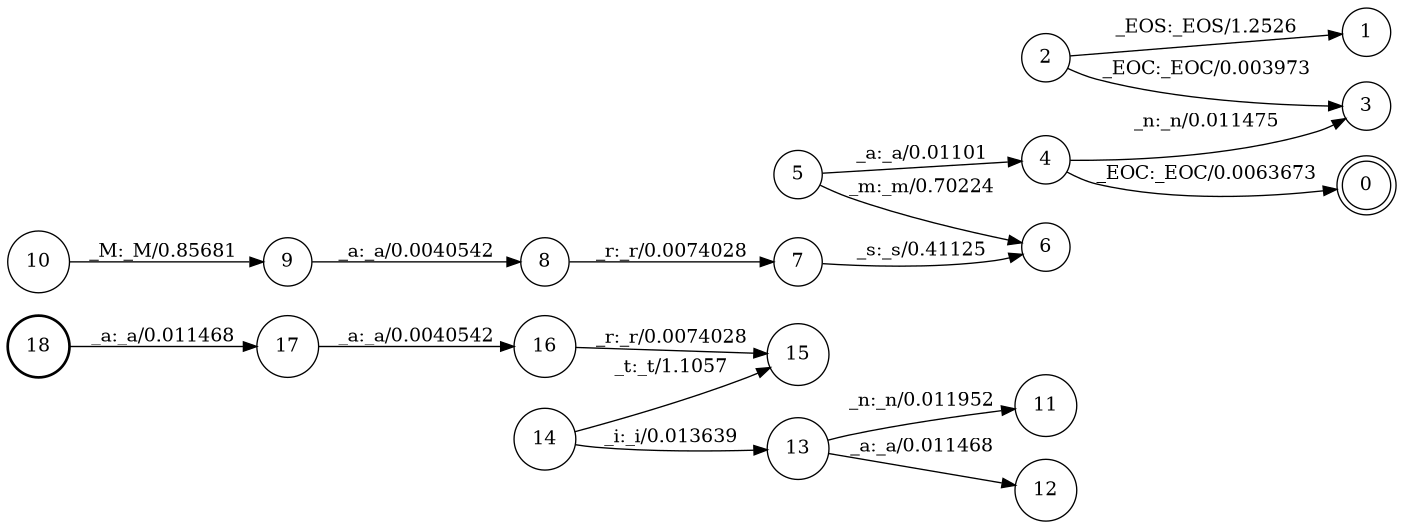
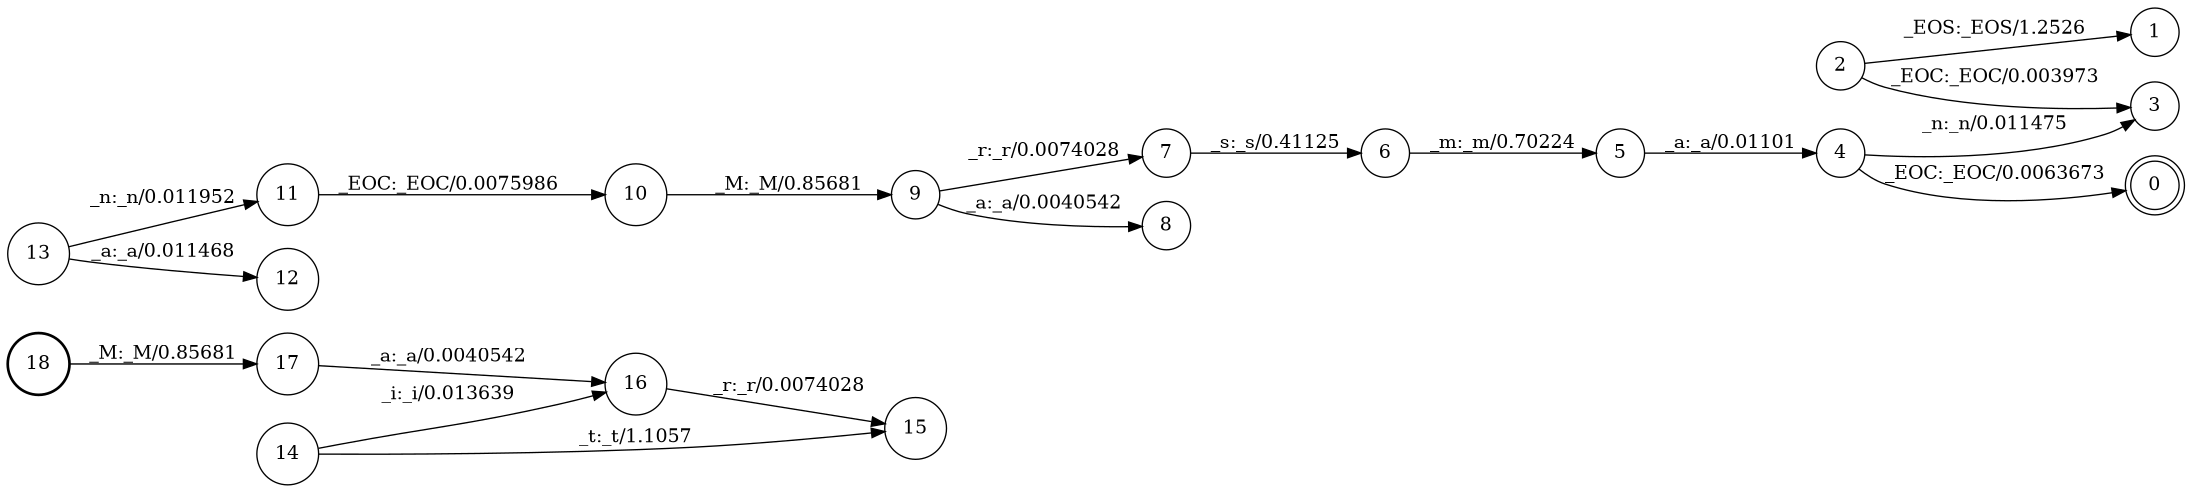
edge "11" -> "10": added, label "_EOC:_EOC/0.0075986"
edge "5" -> "6": reversed
edge "8" -> "7": now "9" -> "7"
edge "18" -> "17": label "_a:_a/0.011468" -> "_M:_M/0.85681"
edge "14" -> "13": now "14" -> "16"
